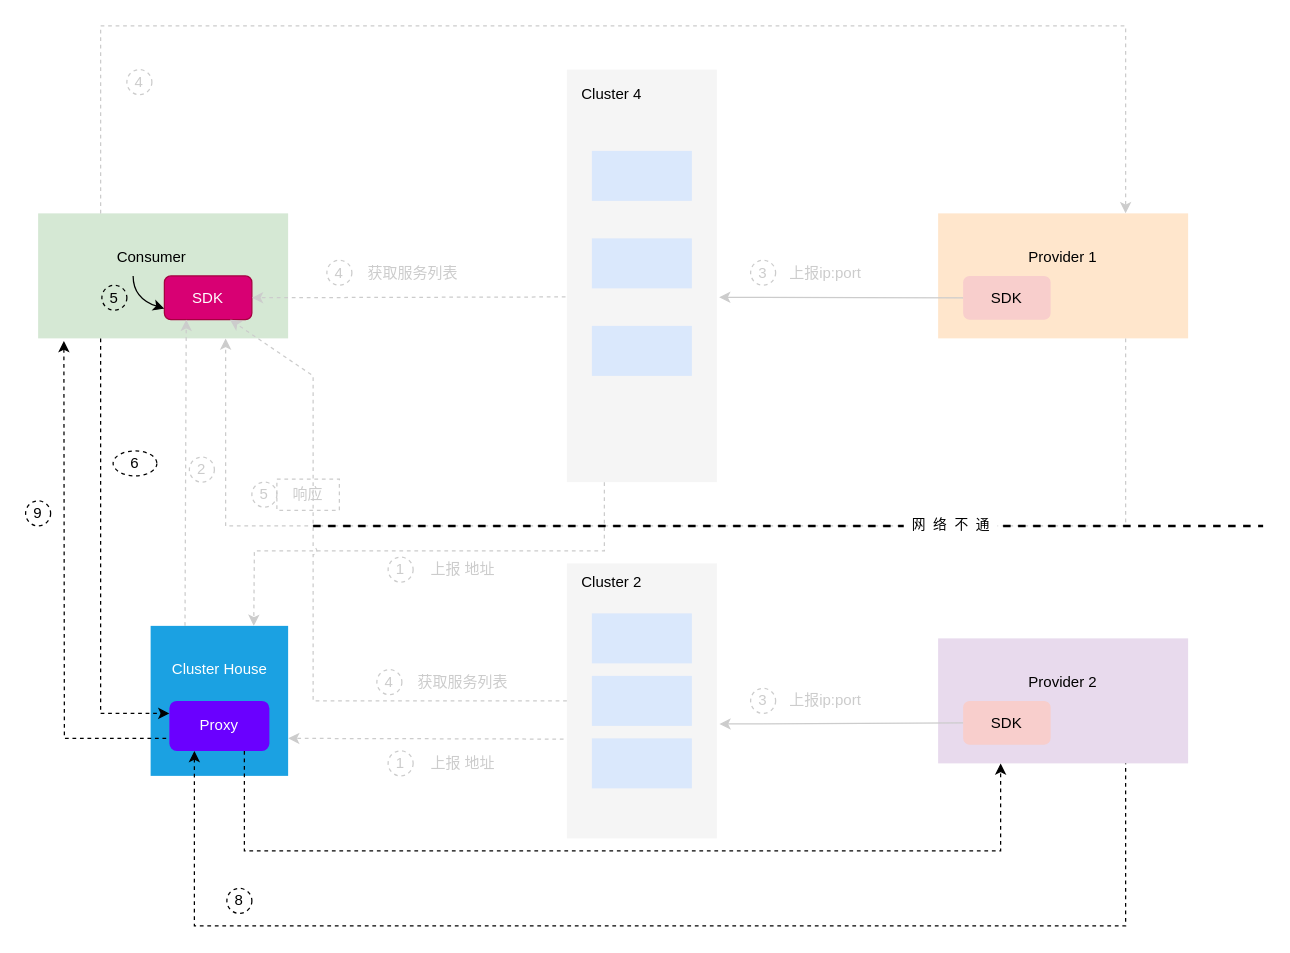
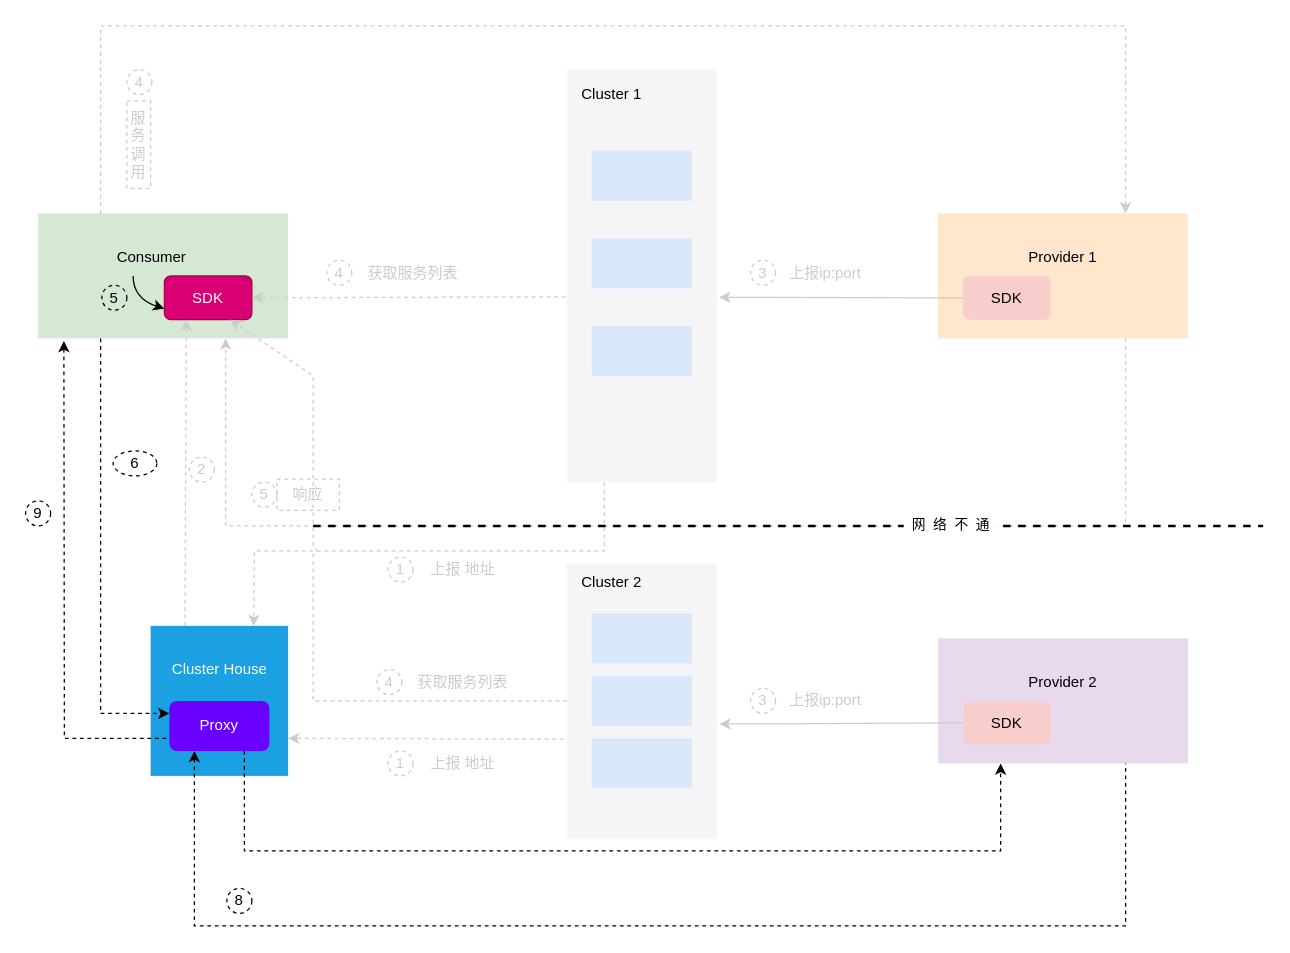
node "Cluster 4": label "Cluster 4" -> "Cluster 1"
node "服务调用": added
